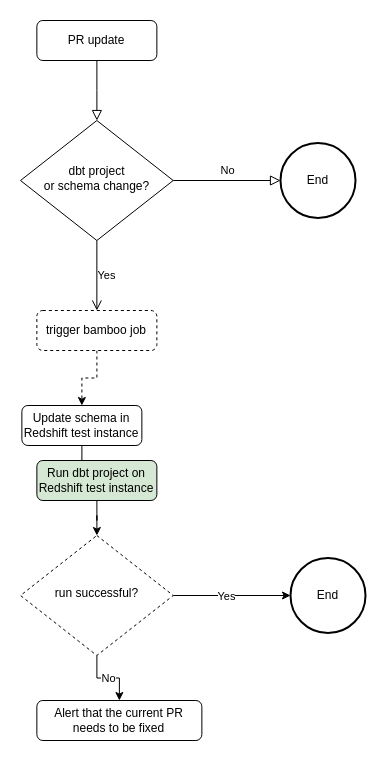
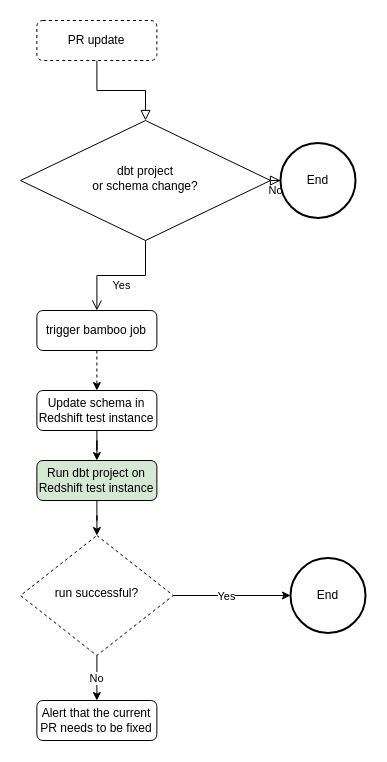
node "PR update": style solid -> dashed
node "dbt project or schema change?": size 153x120 -> 250x120
node "trigger bamboo job": style dashed -> solid
node "Update schema in Redshift test instance": moved (82, 426) -> (97, 411)
node "Alert that the current PR needs to be fixed": size 165x40 -> 120x40
